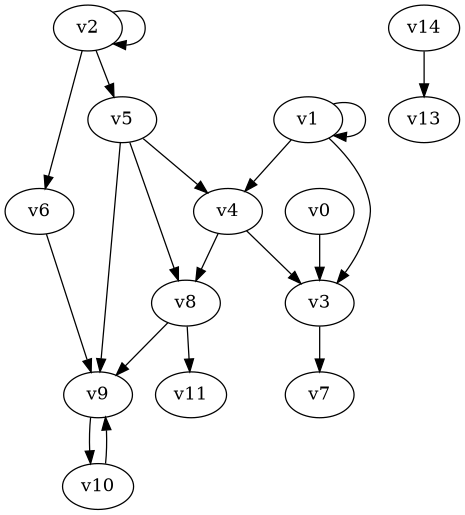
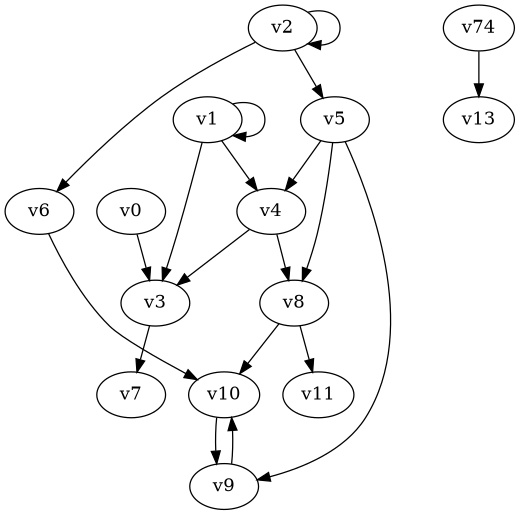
node "v14": label "v14" -> "v74"
edge "v6" -> "v9": now "v6" -> "v10"
edge "v8" -> "v9": now "v8" -> "v10"
